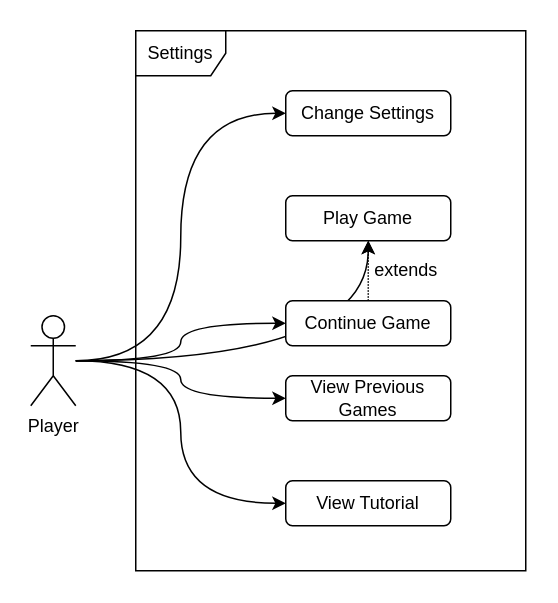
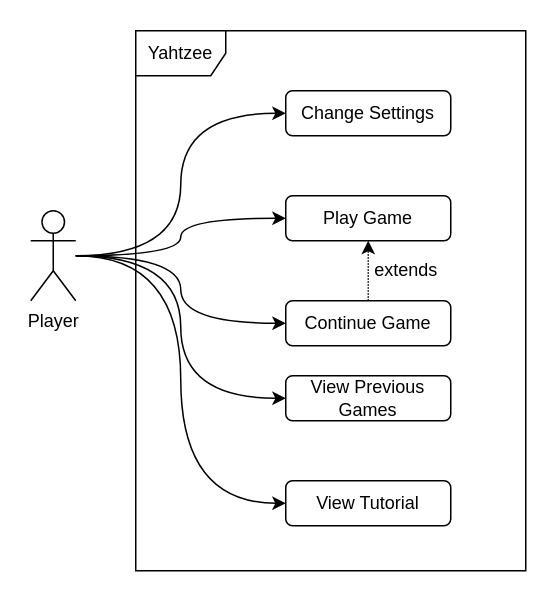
node "Settings": label "Settings" -> "Yahtzee"
node "Player": moved (53, 361) -> (53, 256)
